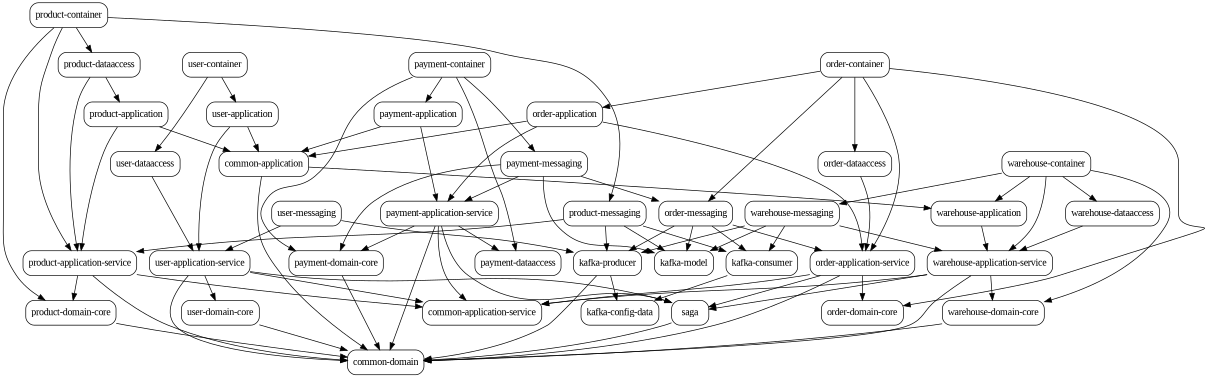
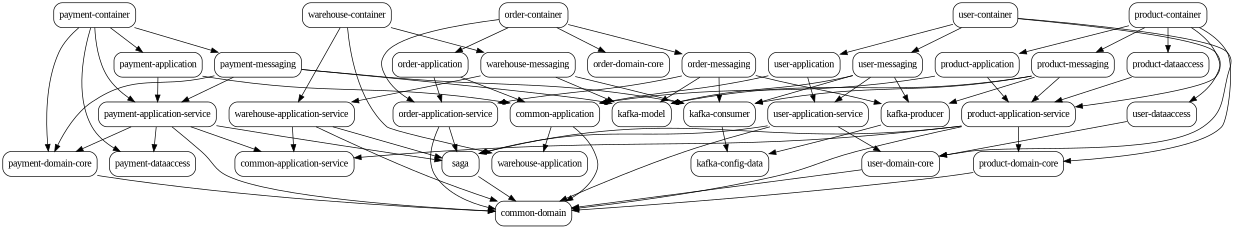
edge "user-container" -> "user-messaging": added
edge "product-dataaccess" -> "product-application": now "product-container" -> "product-application"
edge "user-messaging" -> "kafka-consumer": added
edge "user-messaging" -> "kafka-model": added
edge "user-container" -> "user-domain-core": added
edge "product-application-service" -> "saga": added
edge "order-application" -> "payment-application-service": now "payment-container" -> "payment-application-service"
node "order-dataaccess": removed
edge "payment-messaging" -> "order-messaging": now "payment-messaging" -> "kafka-consumer"
edge "user-dataaccess" -> "user-application-service": now "user-dataaccess" -> "user-domain-core"
node "warehouse-dataaccess": removed
edge "warehouse-application" -> "warehouse-application-service": removed
edge "warehouse-messaging" -> "kafka-producer": removed
edge "order-application-service" -> "order-domain-core": removed
edge "order-application-service" -> "common-application-service": removed
edge "user-application-service" -> "common-application-service": removed
node "warehouse-domain-core": removed
edge "kafka-producer" -> "common-domain": removed
